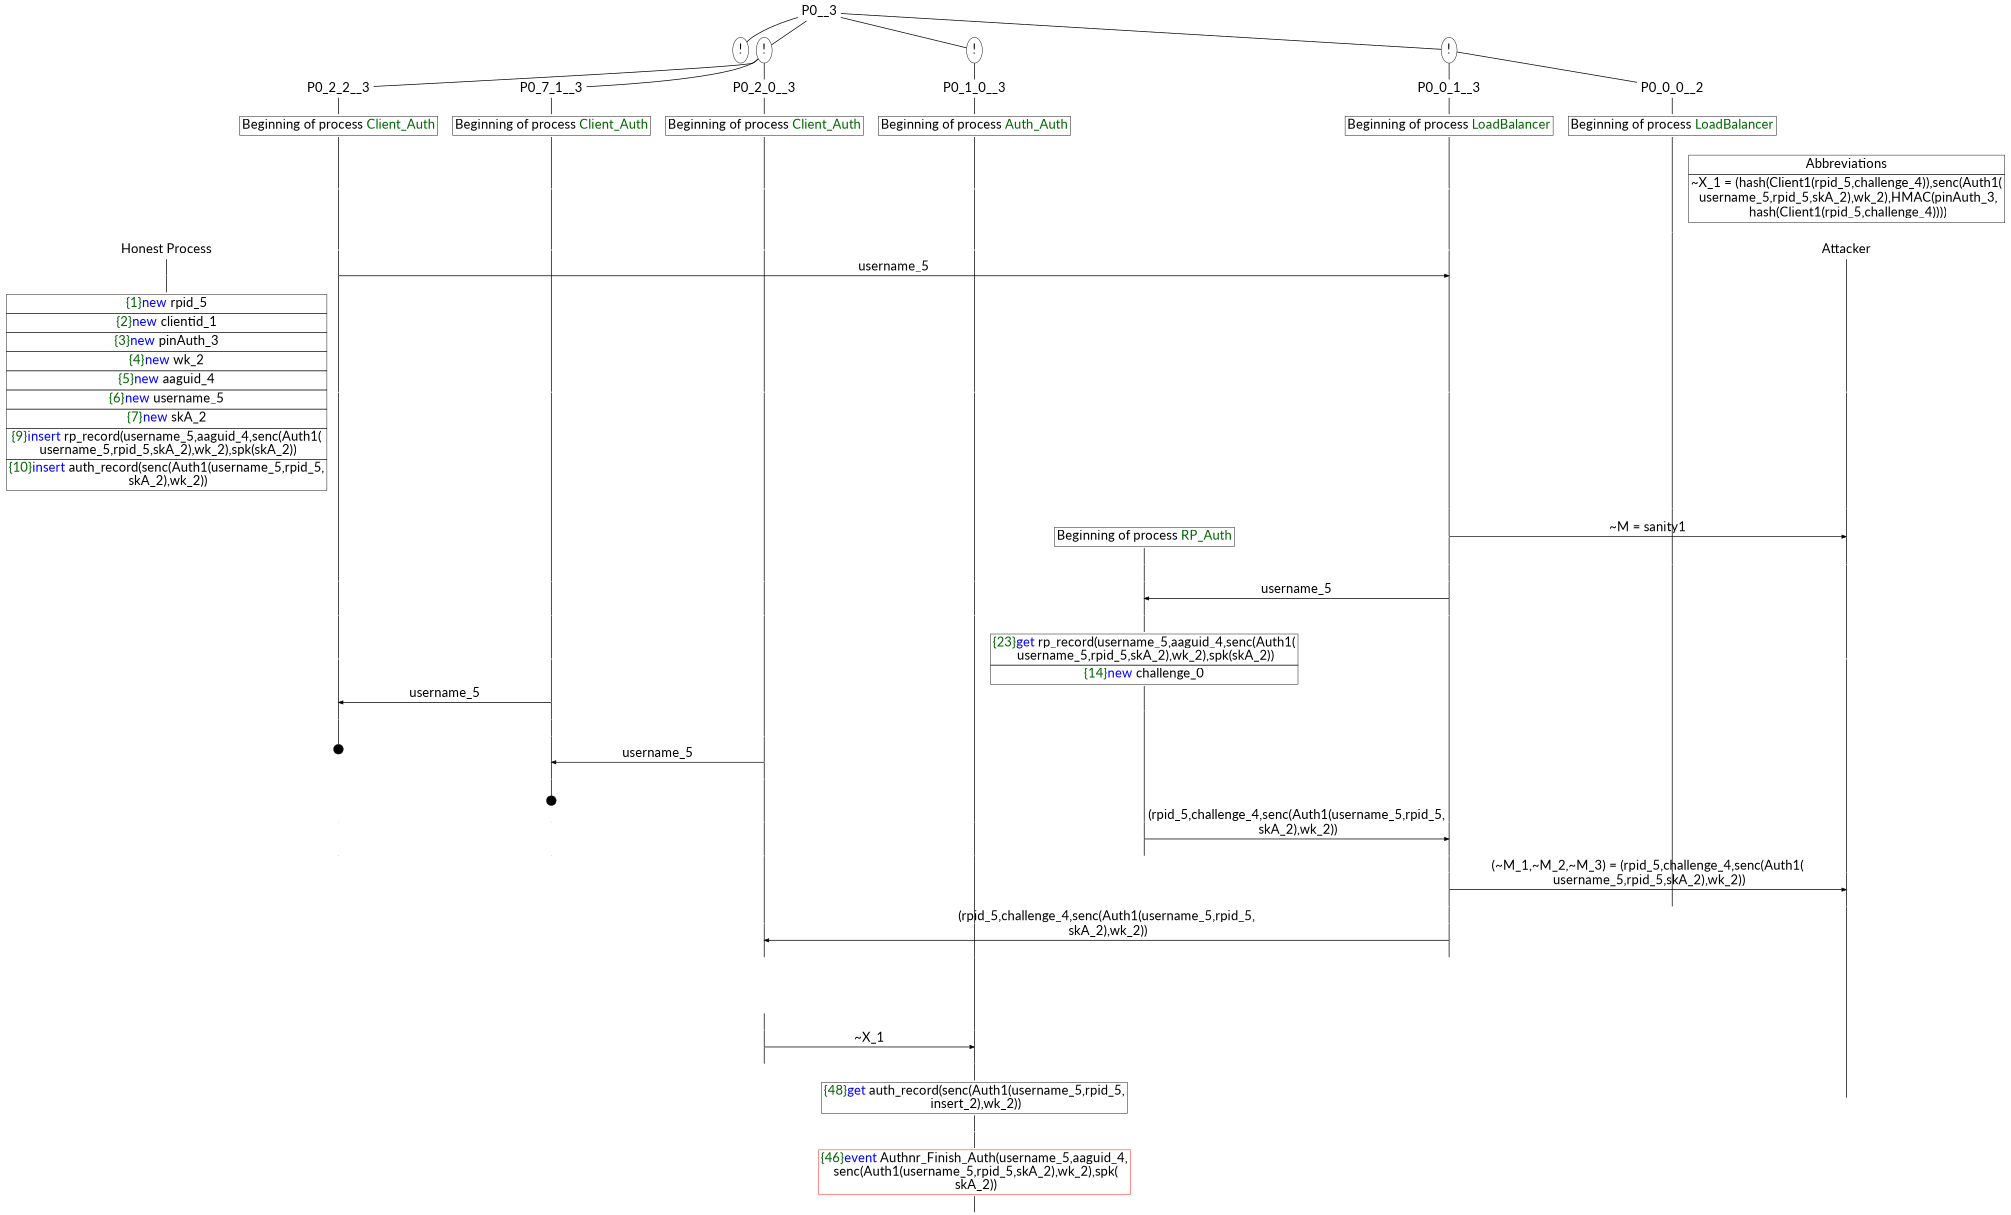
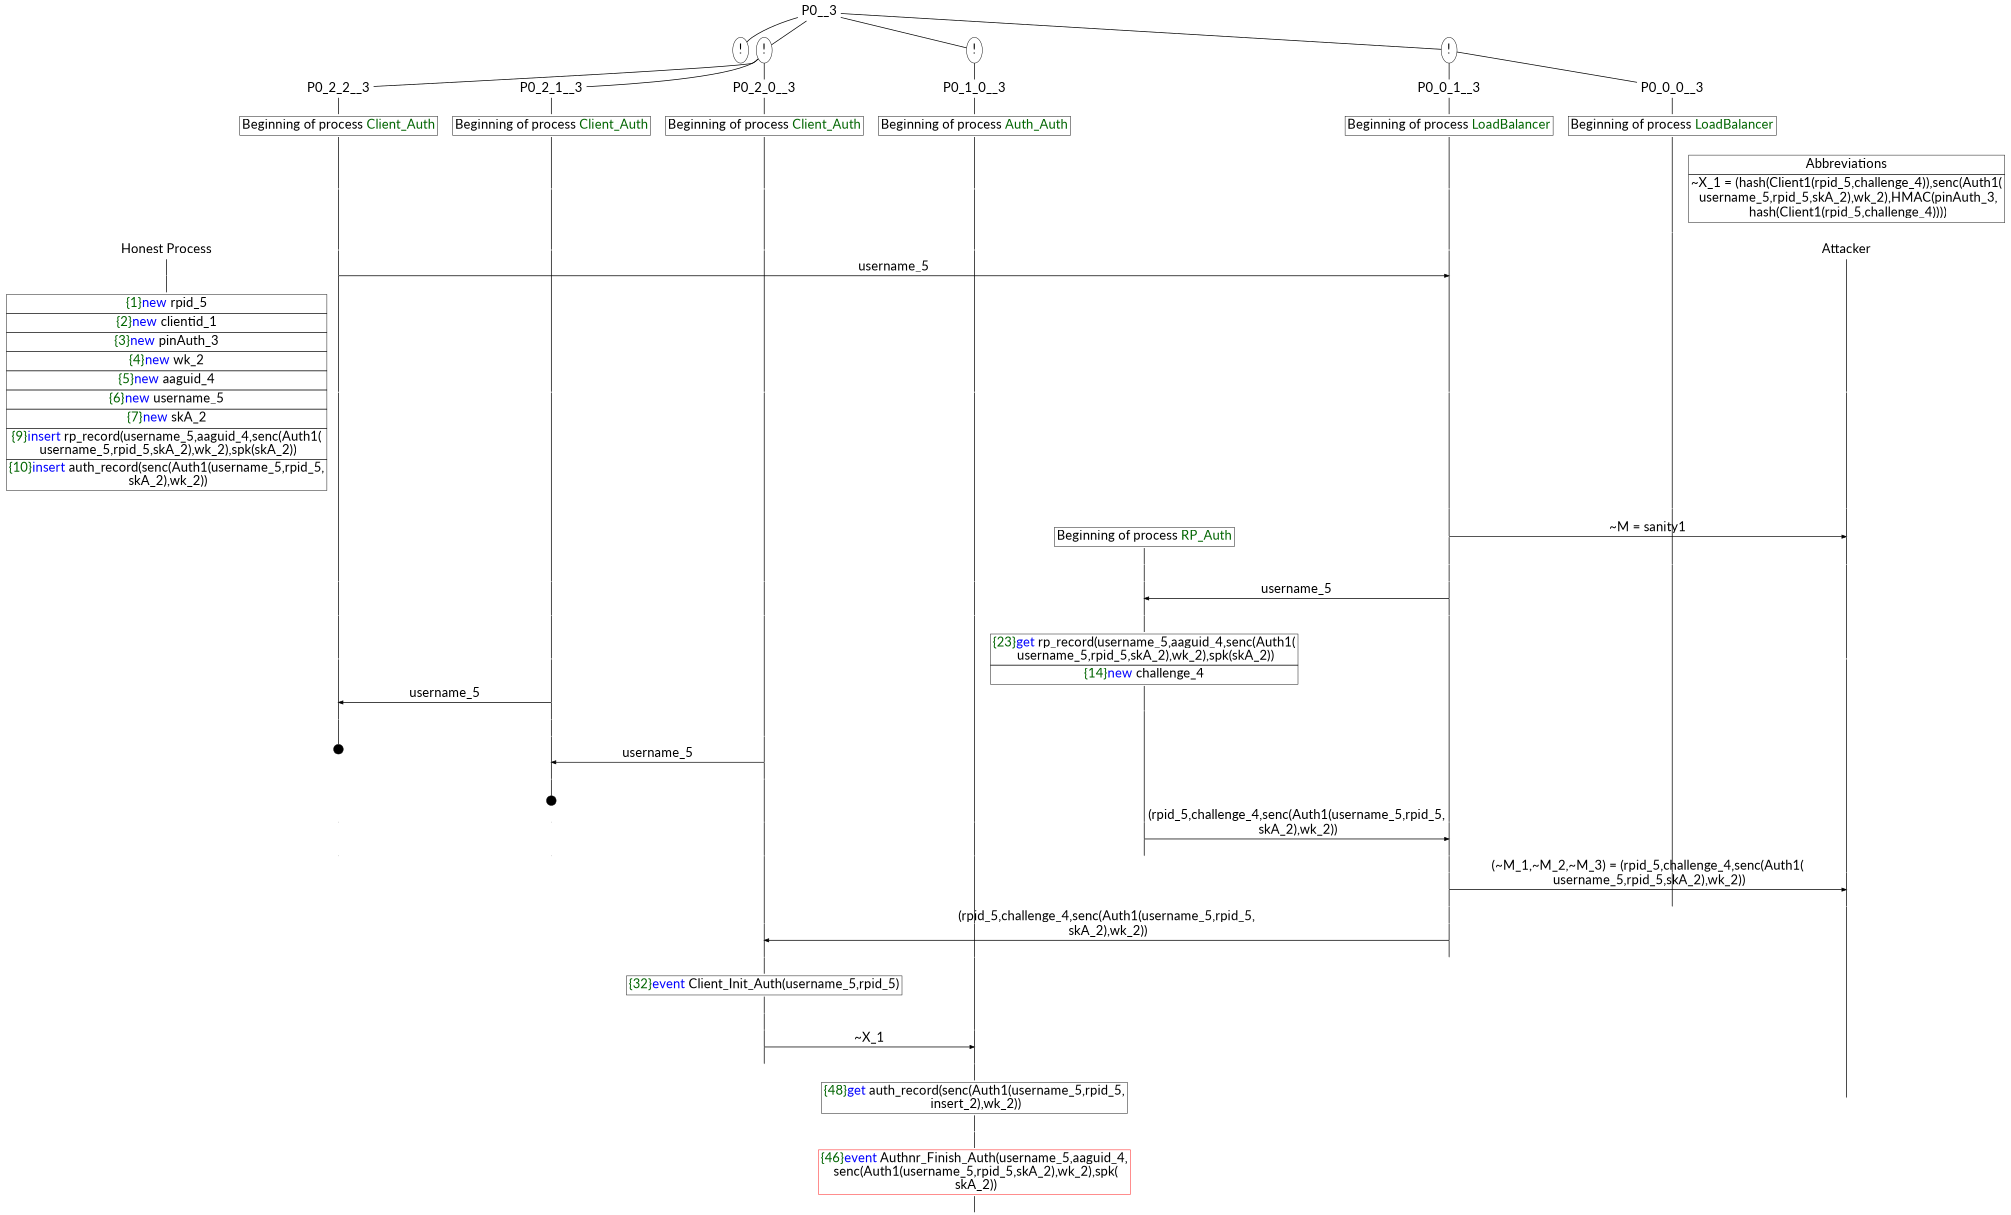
node "P0_7_1__3": label "P0_7_1__3" -> "P0_2_1__3"
node "P0_0_0__2": label "P0_0_0__2" -> "P0_0_0__3"
node "{23}": text "challenge_0" -> "challenge_4"
node "{32}": added
